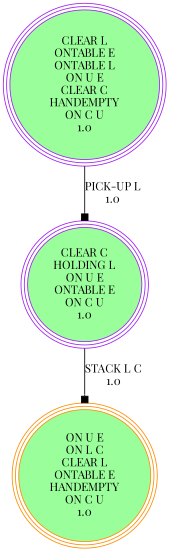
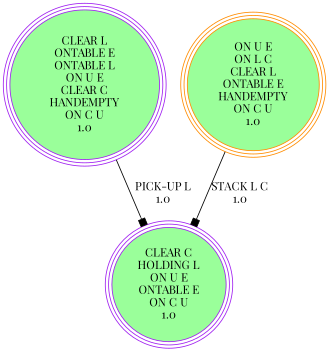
edge "CLEAR C HOLDING L ON U E ONTABLE E ON C U 1.0" -> "ON U E ON L C CLEAR L ONTABLE E HANDEMPTY ON C U 1.0": reversed
